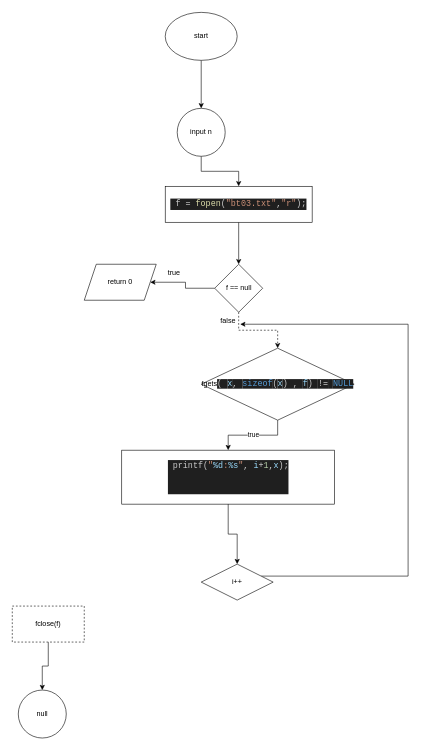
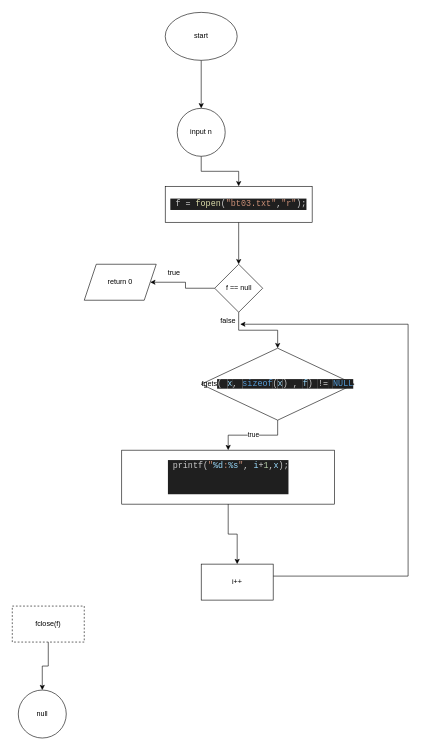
edge "f == null" -> "fgets( x, sizeof(x) , f) != NULL": style dashed -> solid
node "i++": shape diamond -> rectangle
